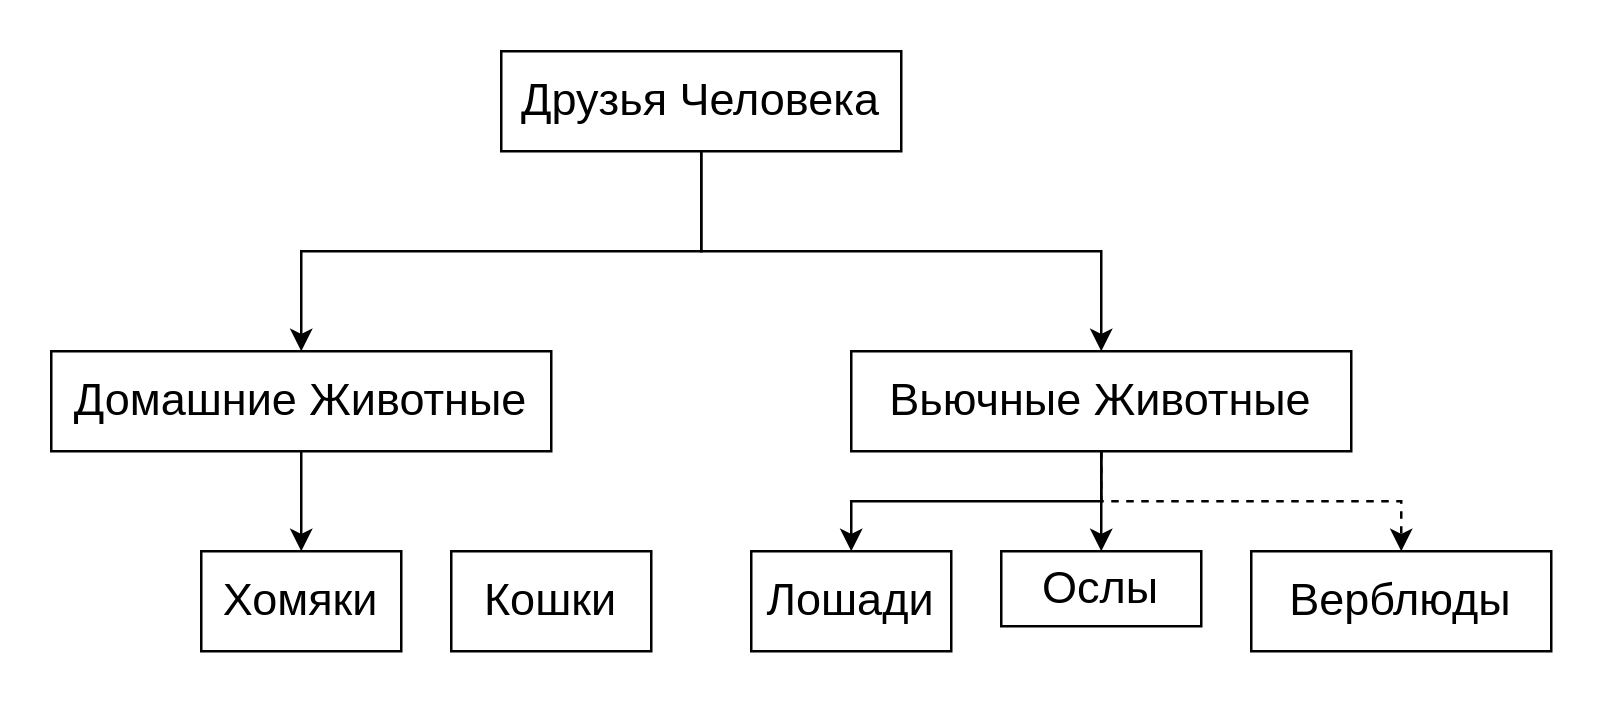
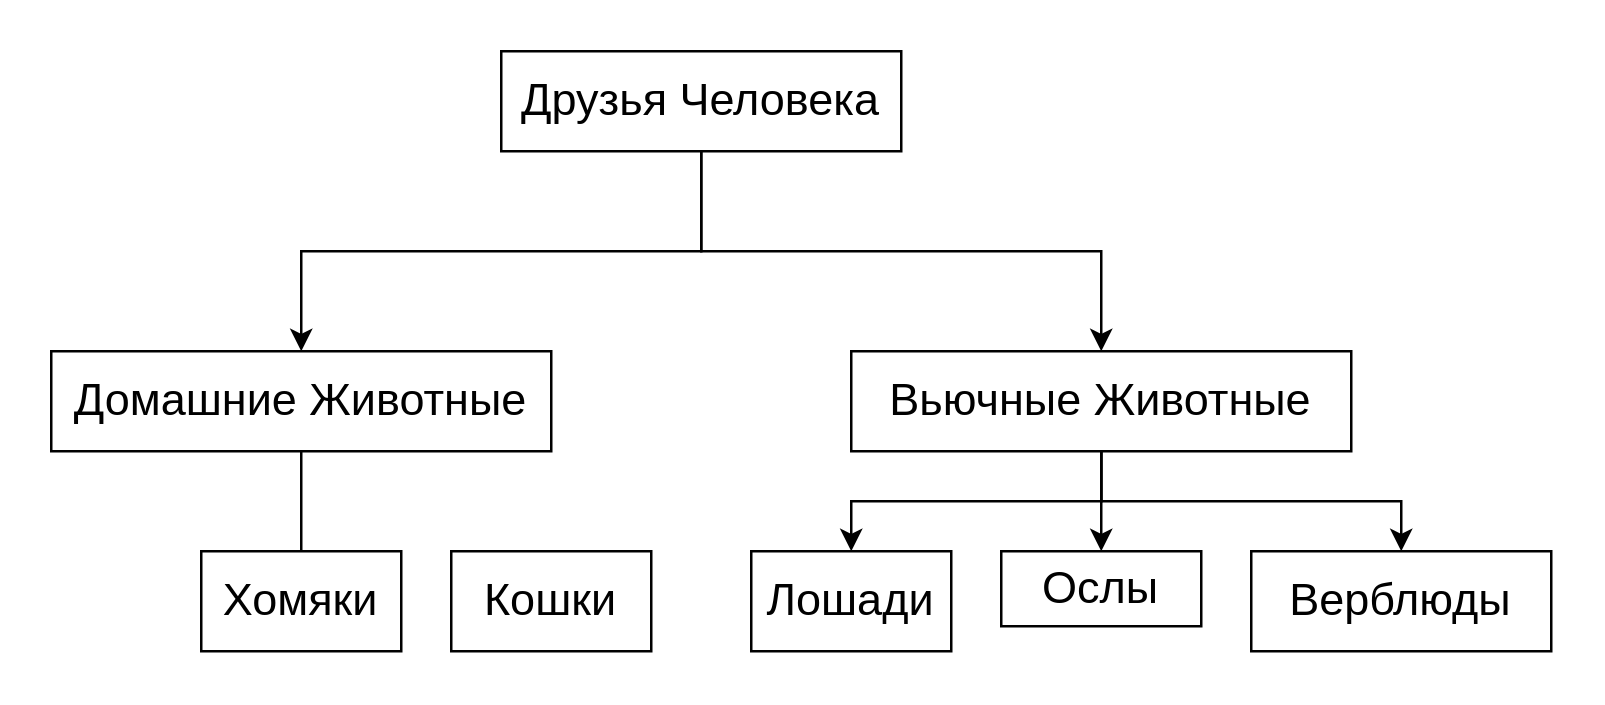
edge "Вьючные Животные" -> "Верблюды": style dashed -> solid
edge "Домашние Животные" -> "Хомяки": arrowhead classic -> none
